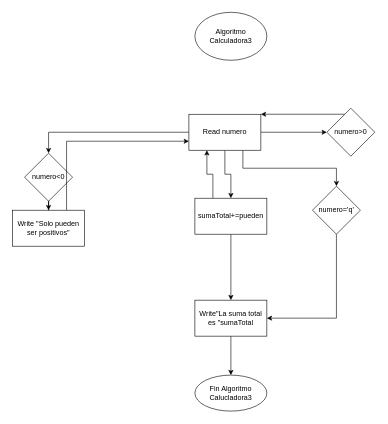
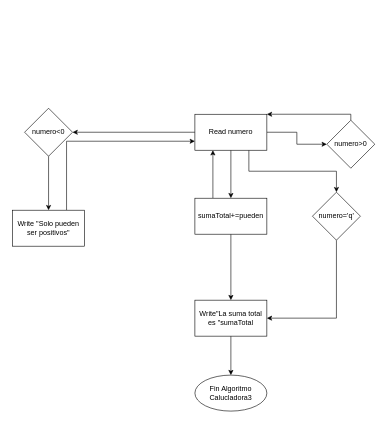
node "Algoritmo Calculadora3": removed
node "Read numero": moved (225, 132) -> (231, 132)
node "numero>0": moved (351, 132) -> (351, 144)
node "numero<0": moved (48, 177) -> (48, 132)
node "numero='q'": moved (336, 210) -> (336, 216)
